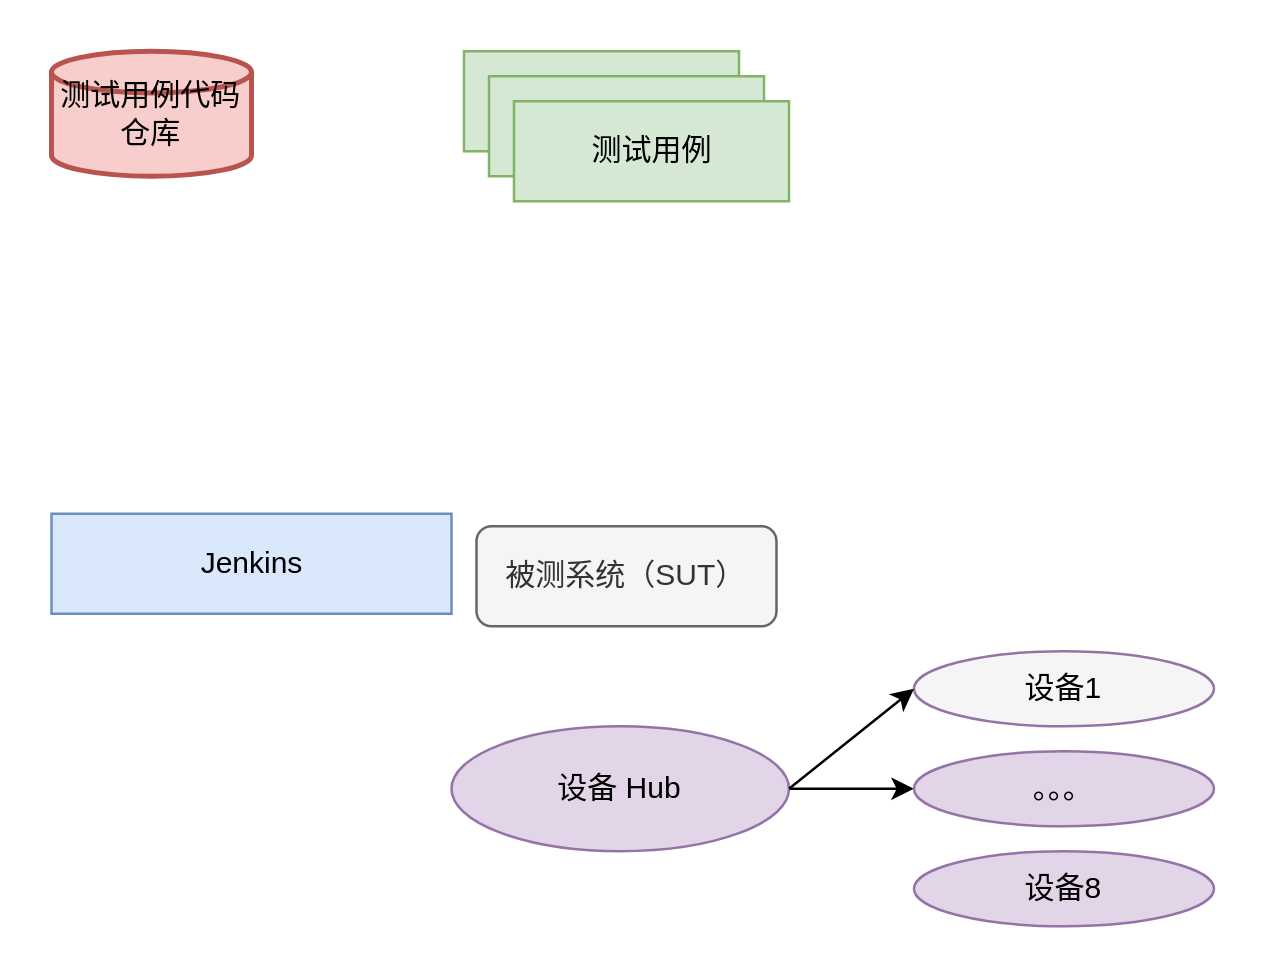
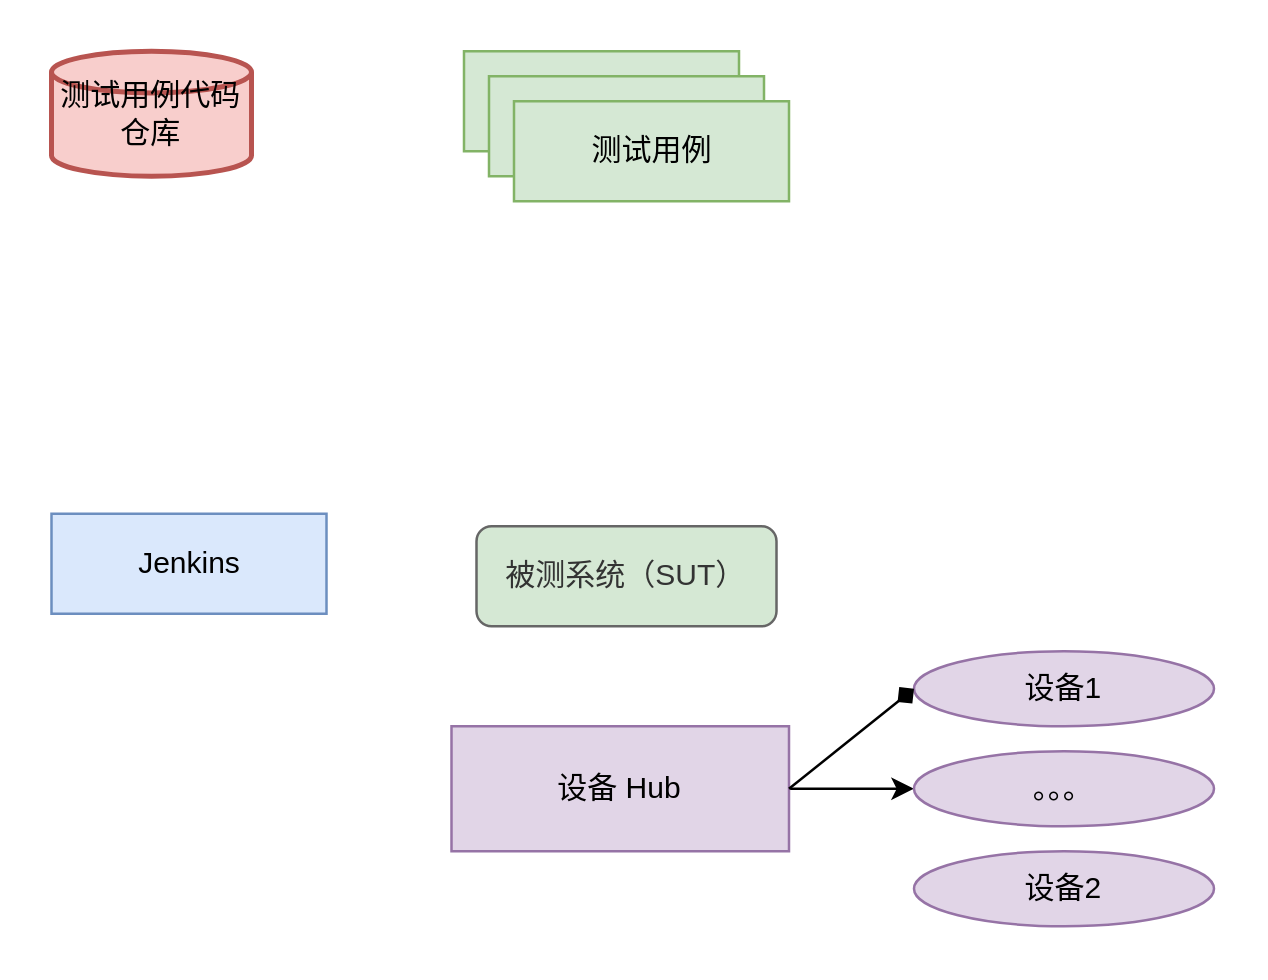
node "Jenkins": size 400x100 -> 275x100
node "被测系统（SUT）": fillcolor #f5f5f5 -> #d5e8d4
node "设备1": fillcolor #f5f5f5 -> #e1d5e7
edge "设备 Hub" -> "设备1": arrowhead classic -> diamond
node "设备 Hub": shape ellipse -> rectangle
node "设备8": label "设备8" -> "设备2"
